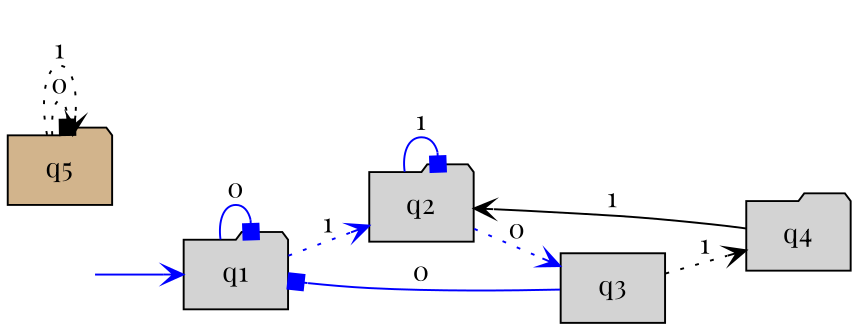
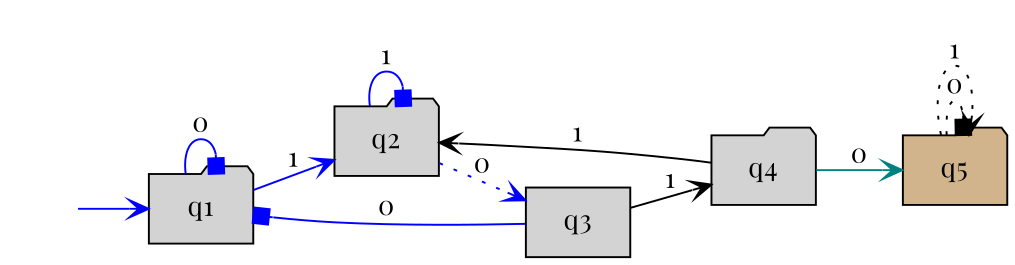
edge "q4" -> "q5": added, label "0"
edge "q1" -> "q2": style dotted -> solid
edge "q3" -> "q4": style dotted -> solid
